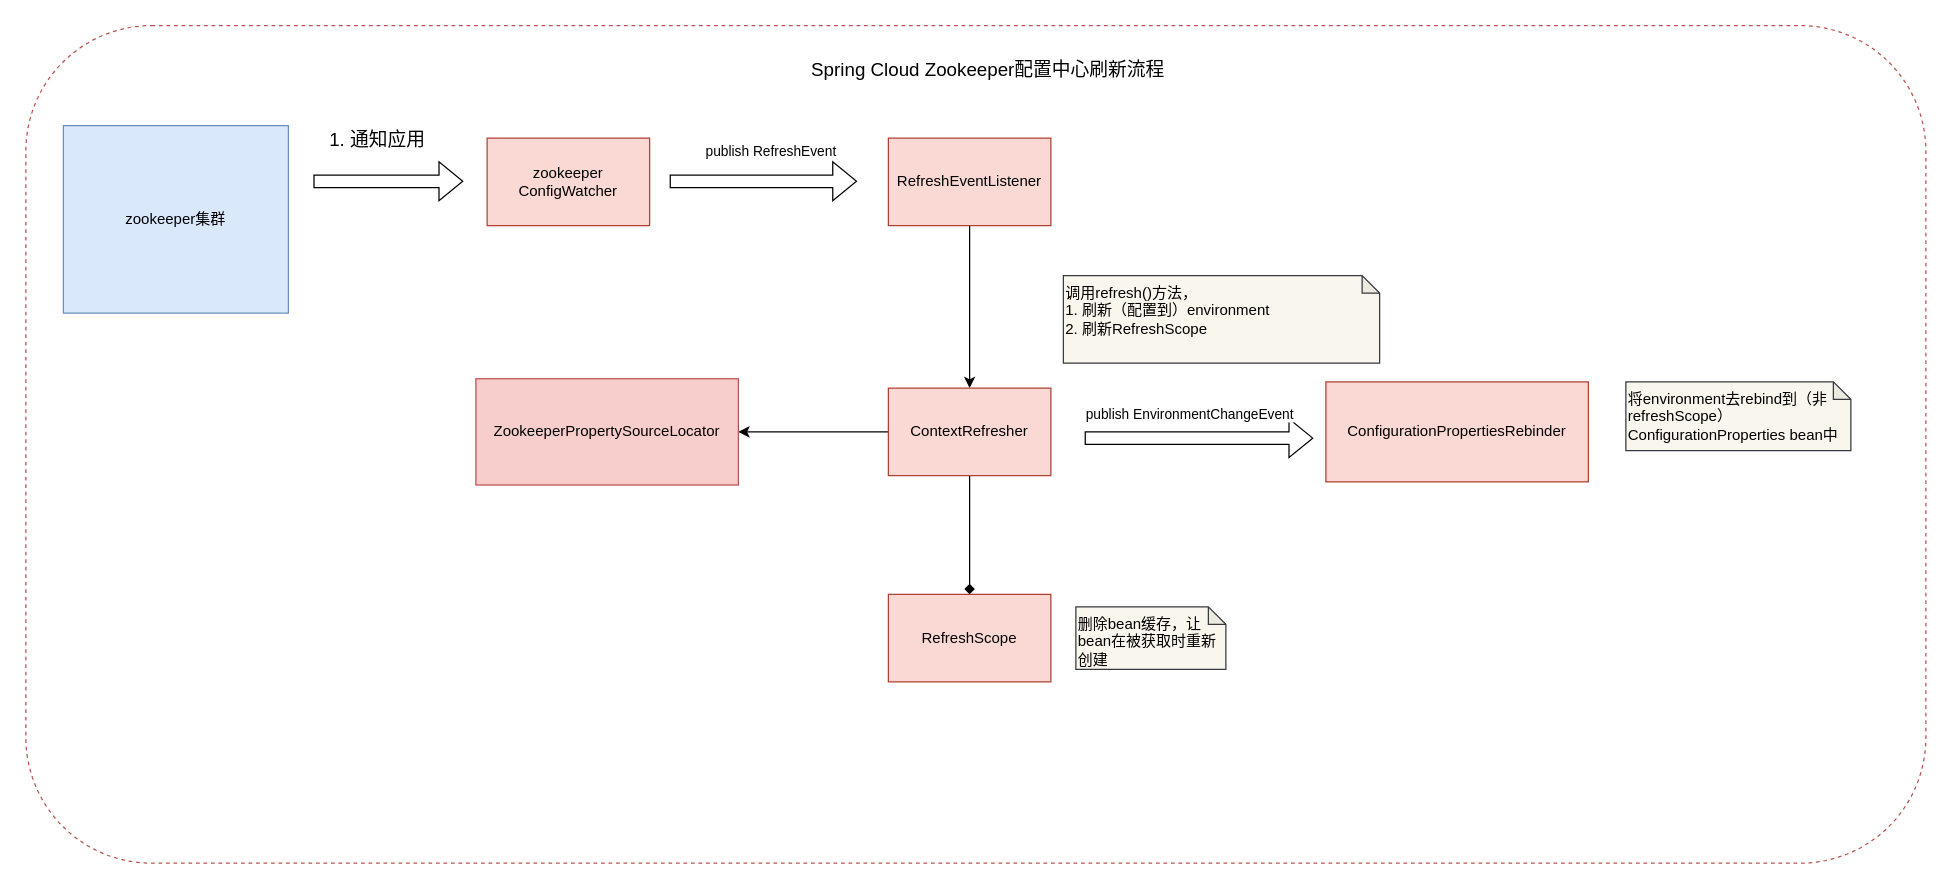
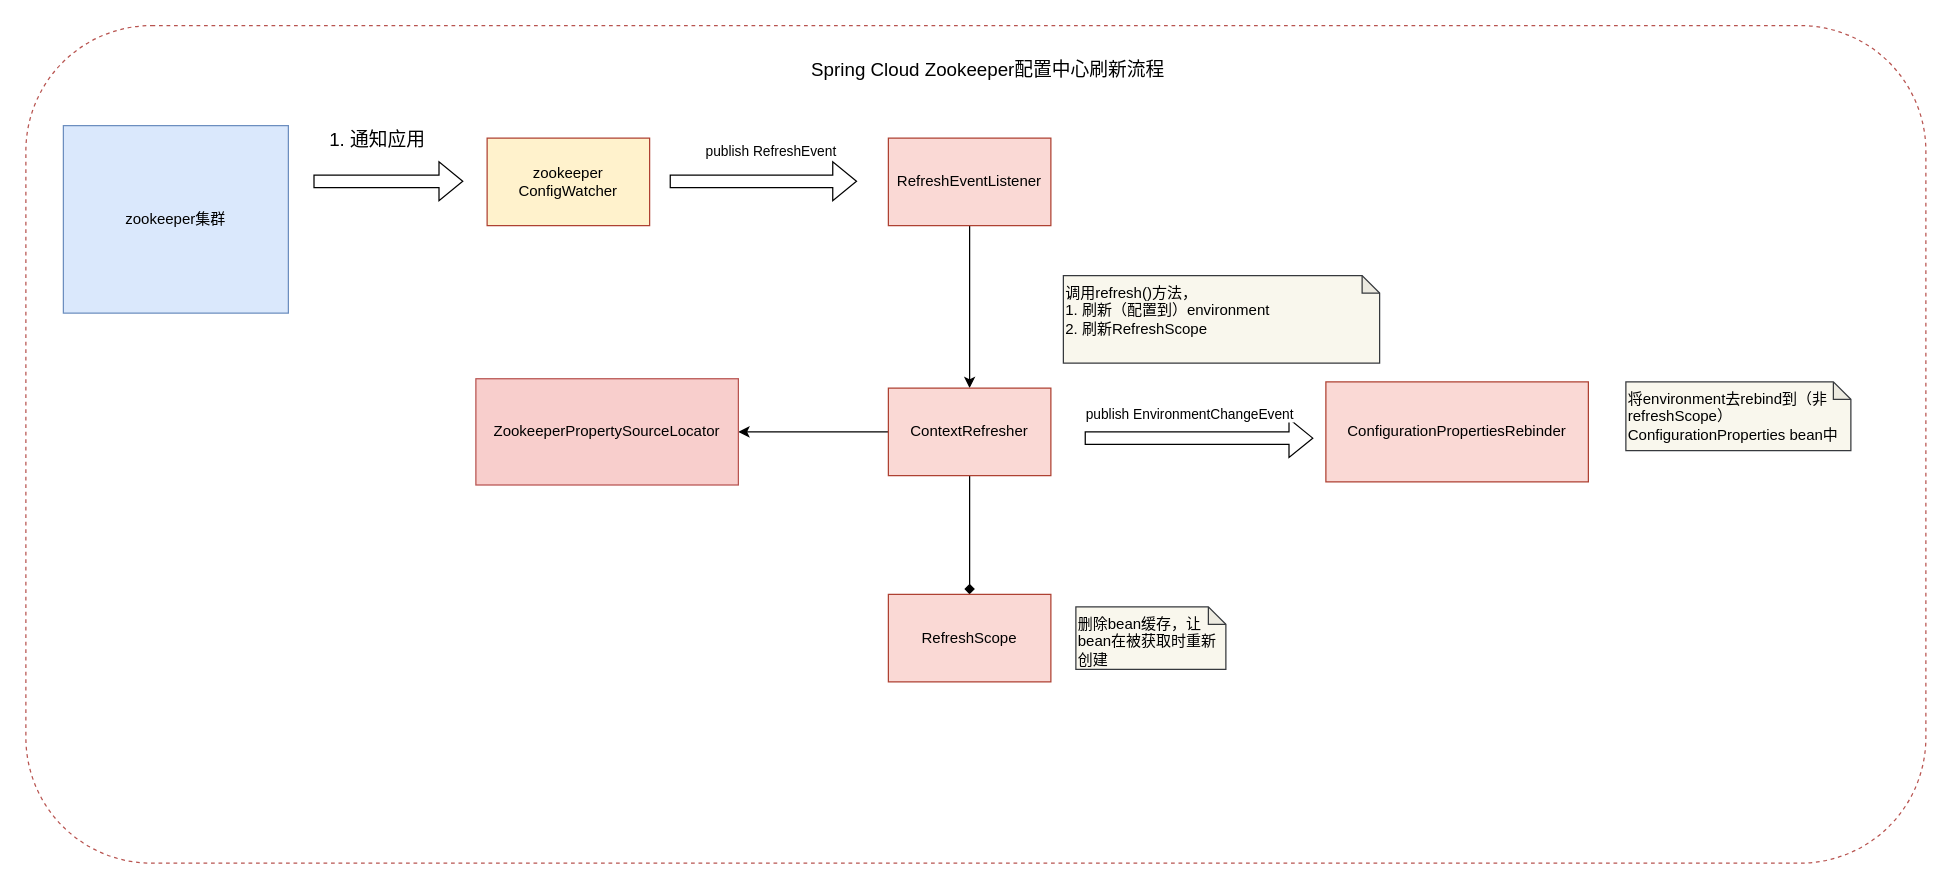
node "zookeeper ConfigWatcher": fillcolor #fad9d5 -> #fff2cc
